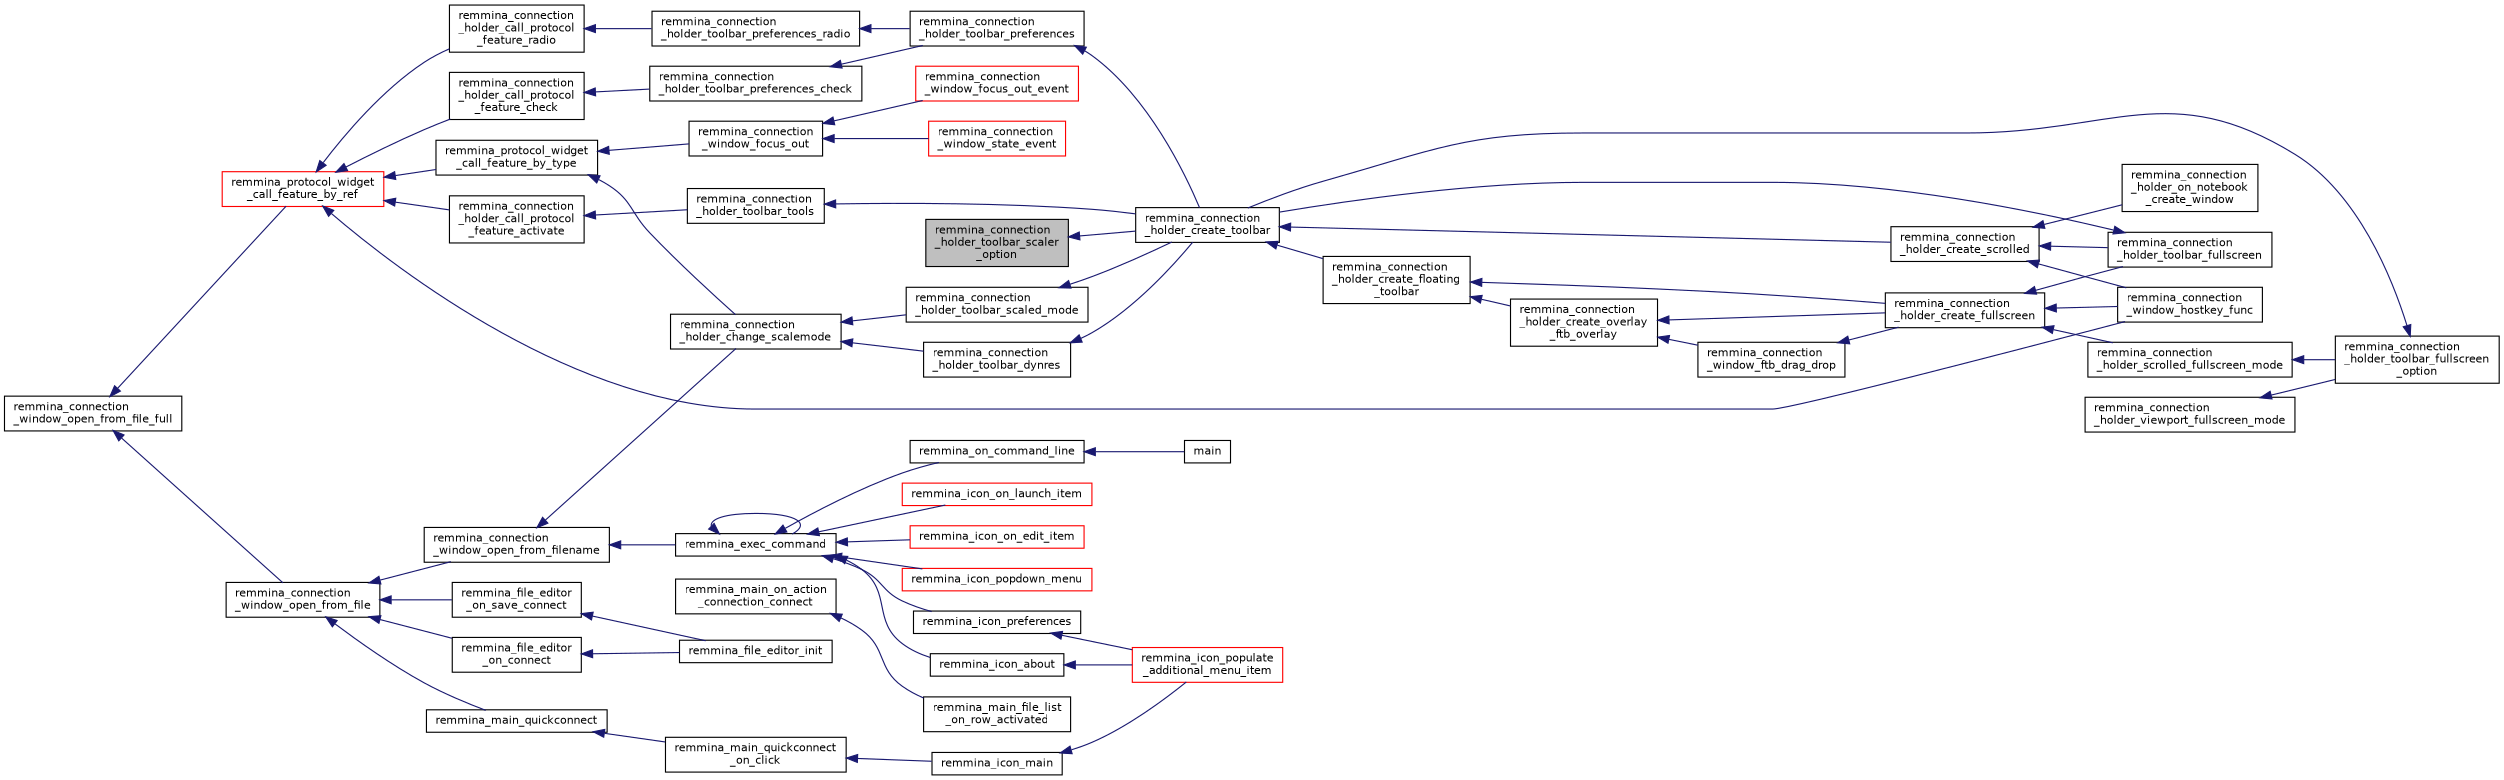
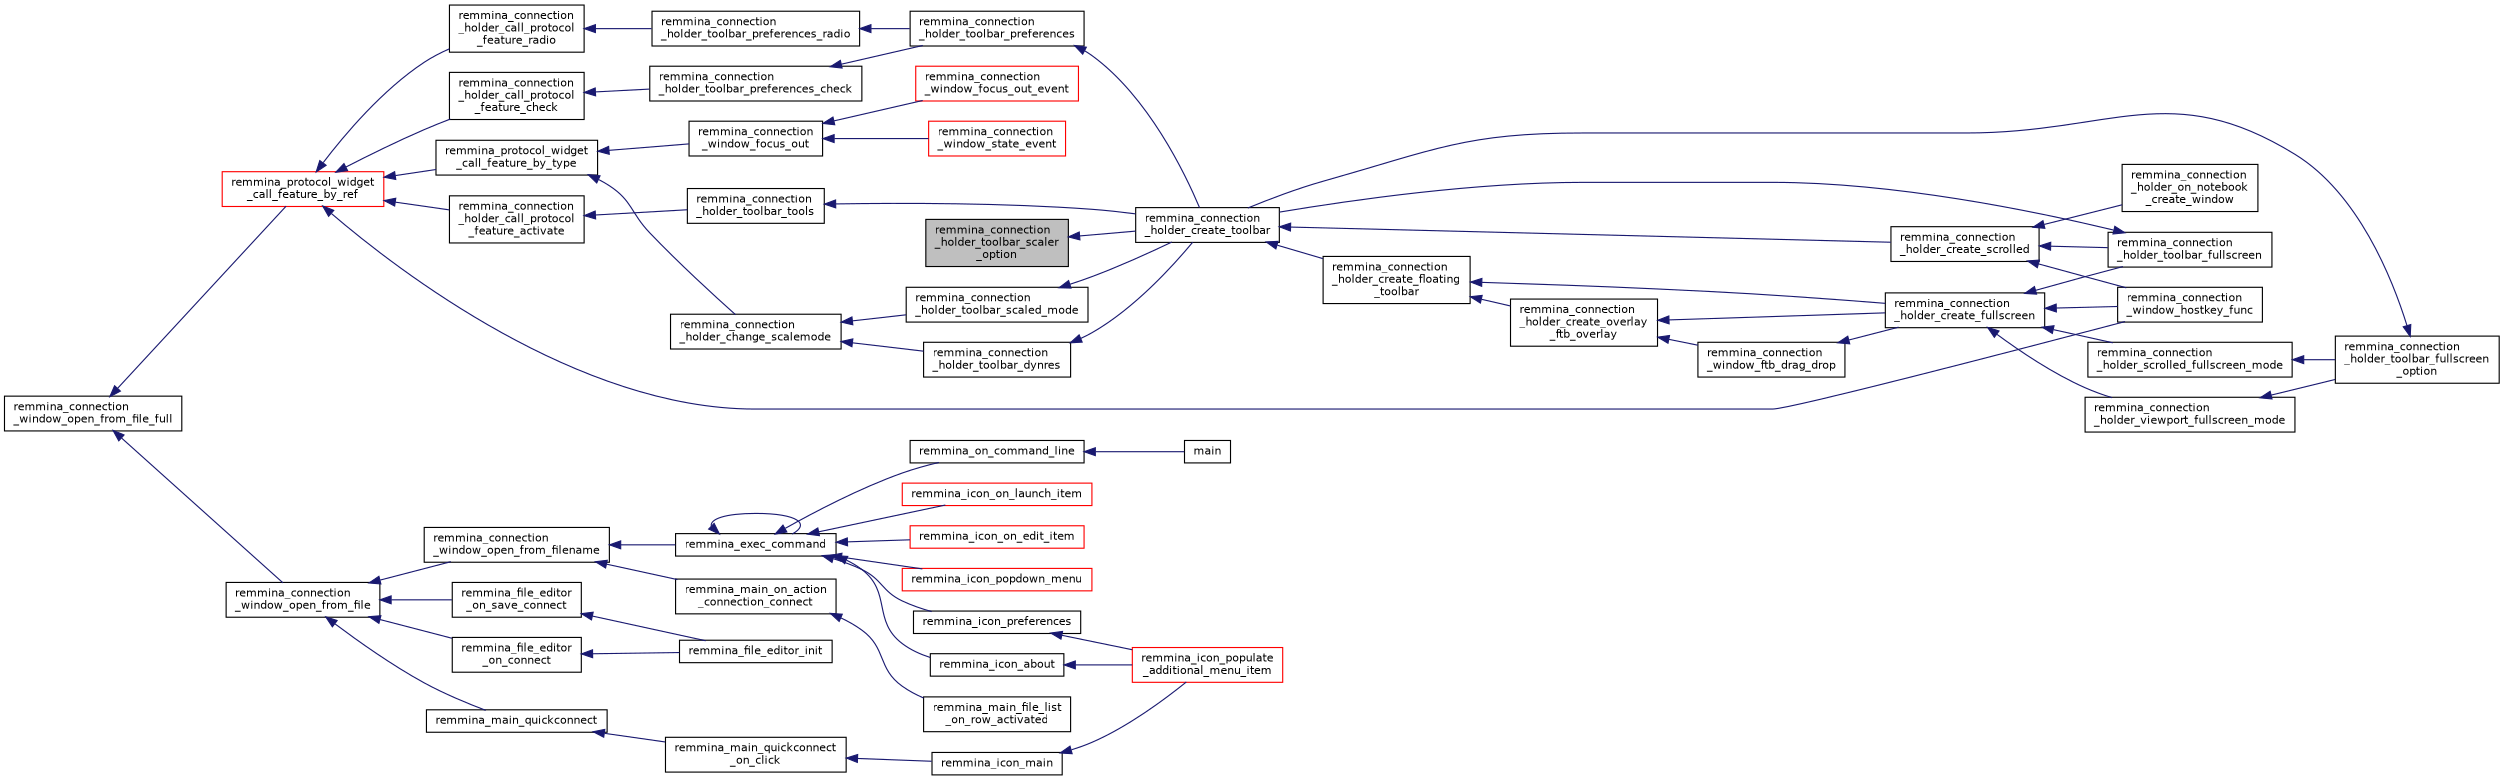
edge "remmina_connection _holder_viewport_fullscreen_mode" -> "remmina_connection _holder_create_fullscreen": added
edge "remmina_connection _holder_change_scalemode" -> "remmina_connection _window_open_from_filename": now "remmina_main_on_action _connection_connect" -> "remmina_connection _window_open_from_filename"
